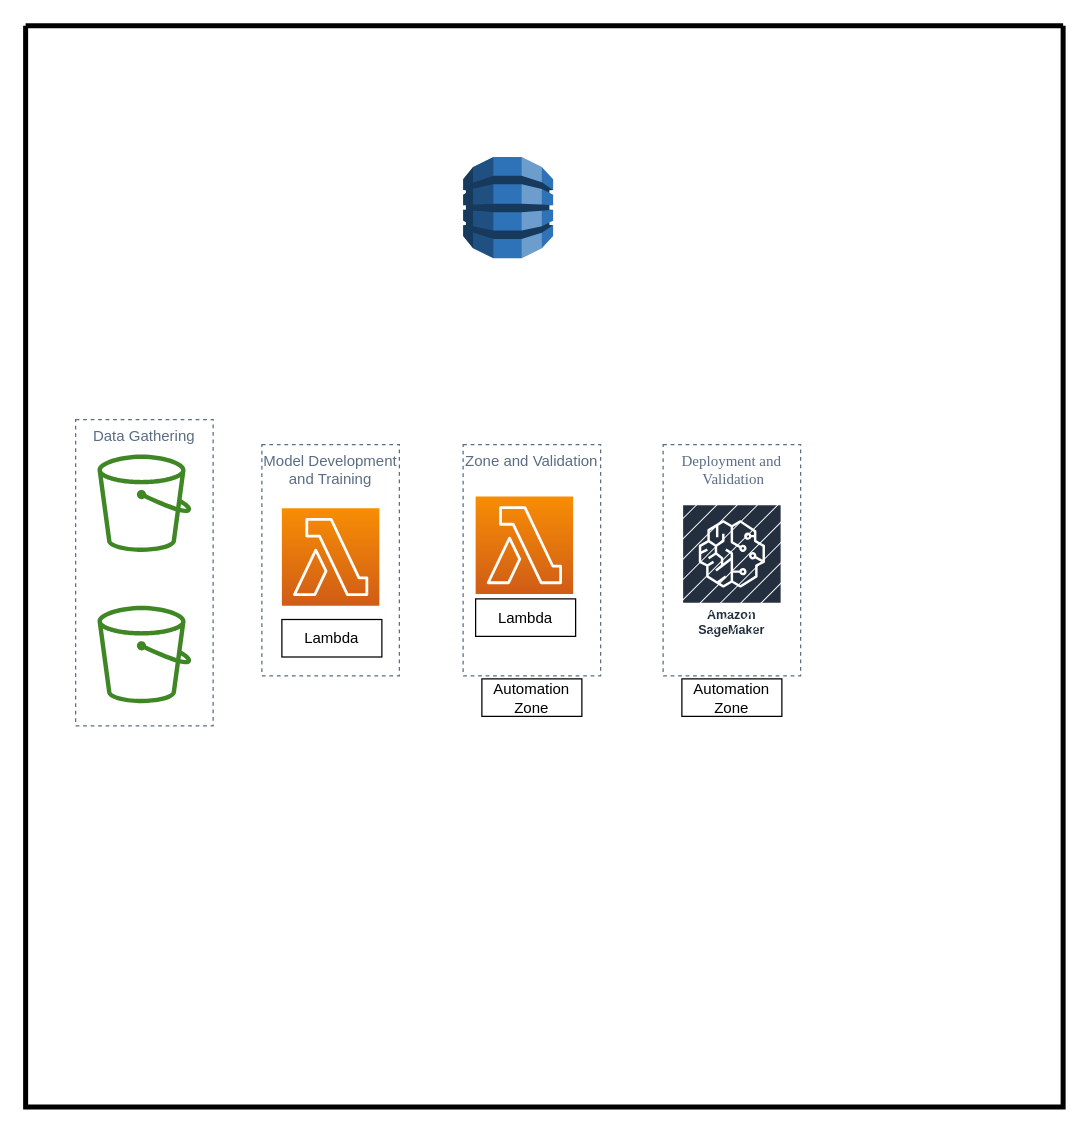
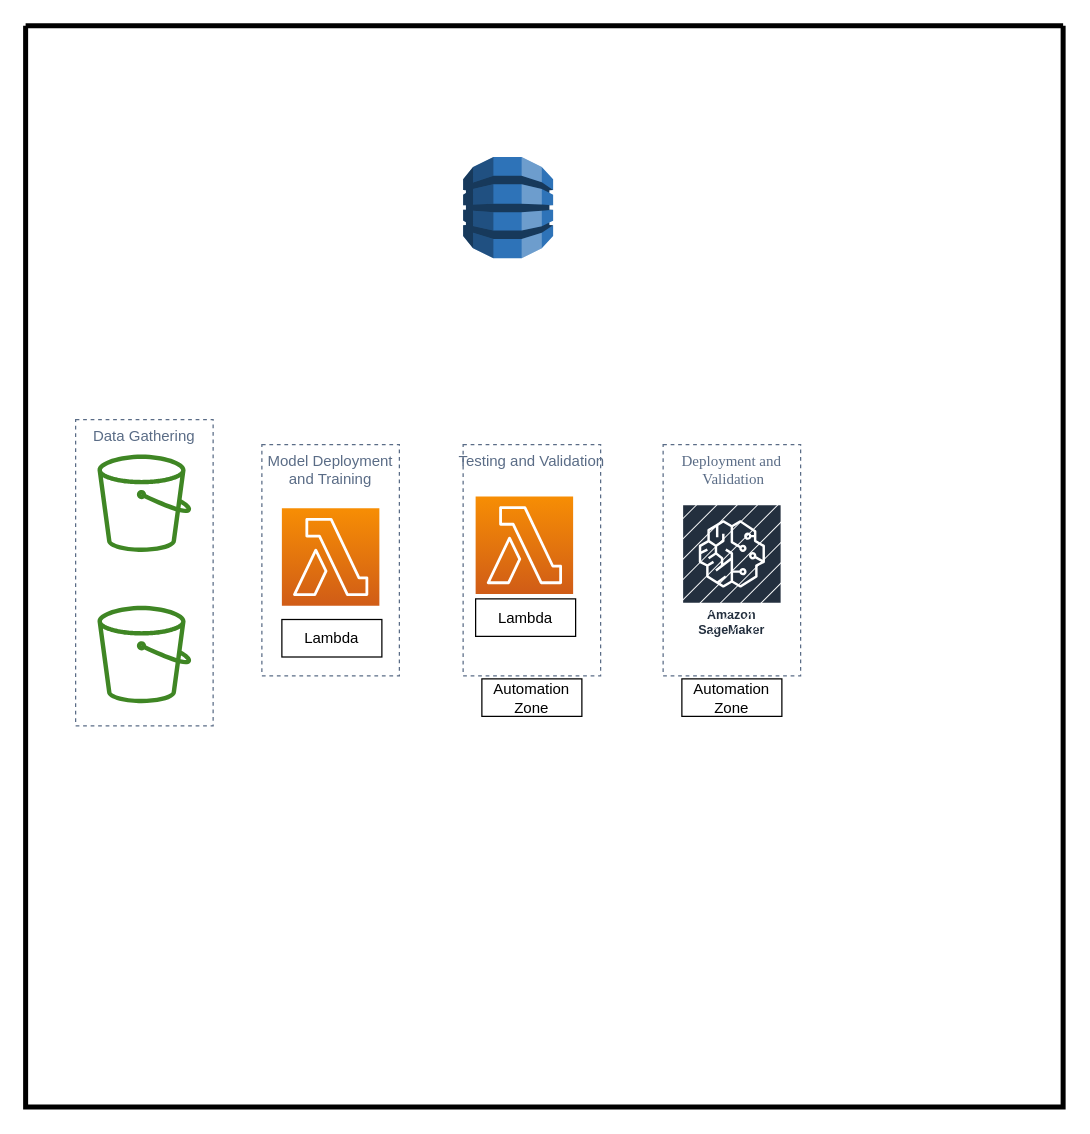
node "Model Development and Training": label "Model Development and Training" -> "Model Deployment and Training"
node "Zone and Validation": label "Zone and Validation" -> "Testing and Validation"
